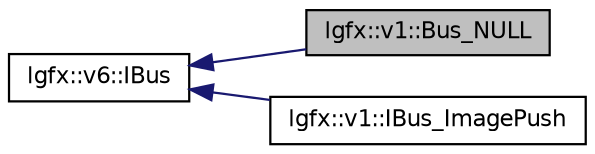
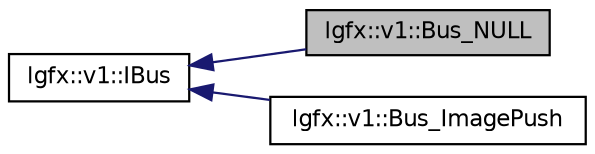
node "lgfx::v6::IBus": label "lgfx::v6::IBus" -> "lgfx::v1::IBus"
node "lgfx::v1::IBus_ImagePush": label "lgfx::v1::IBus_ImagePush" -> "lgfx::v1::Bus_ImagePush"
